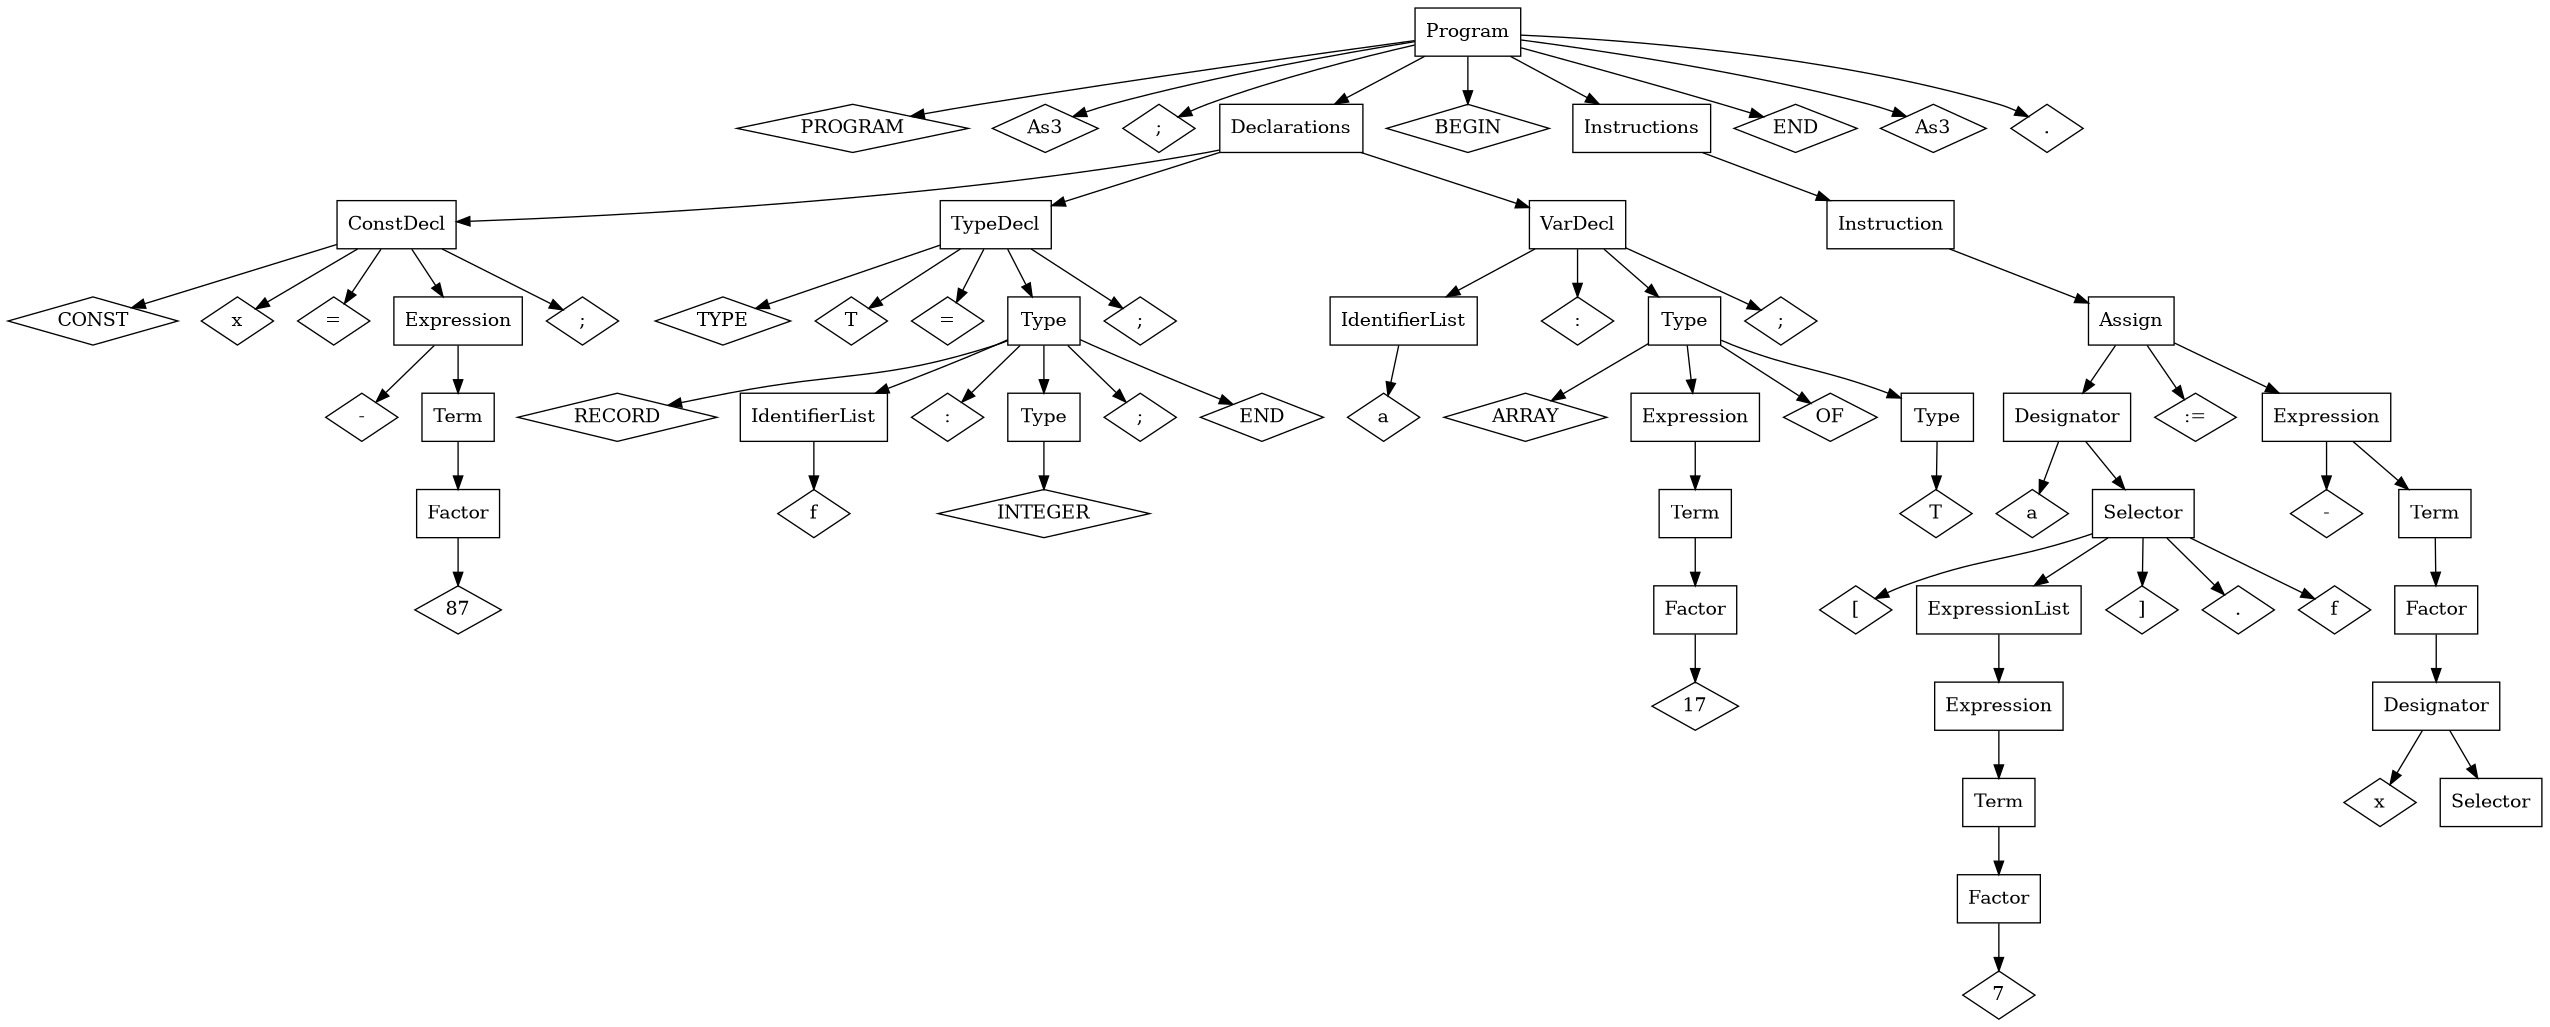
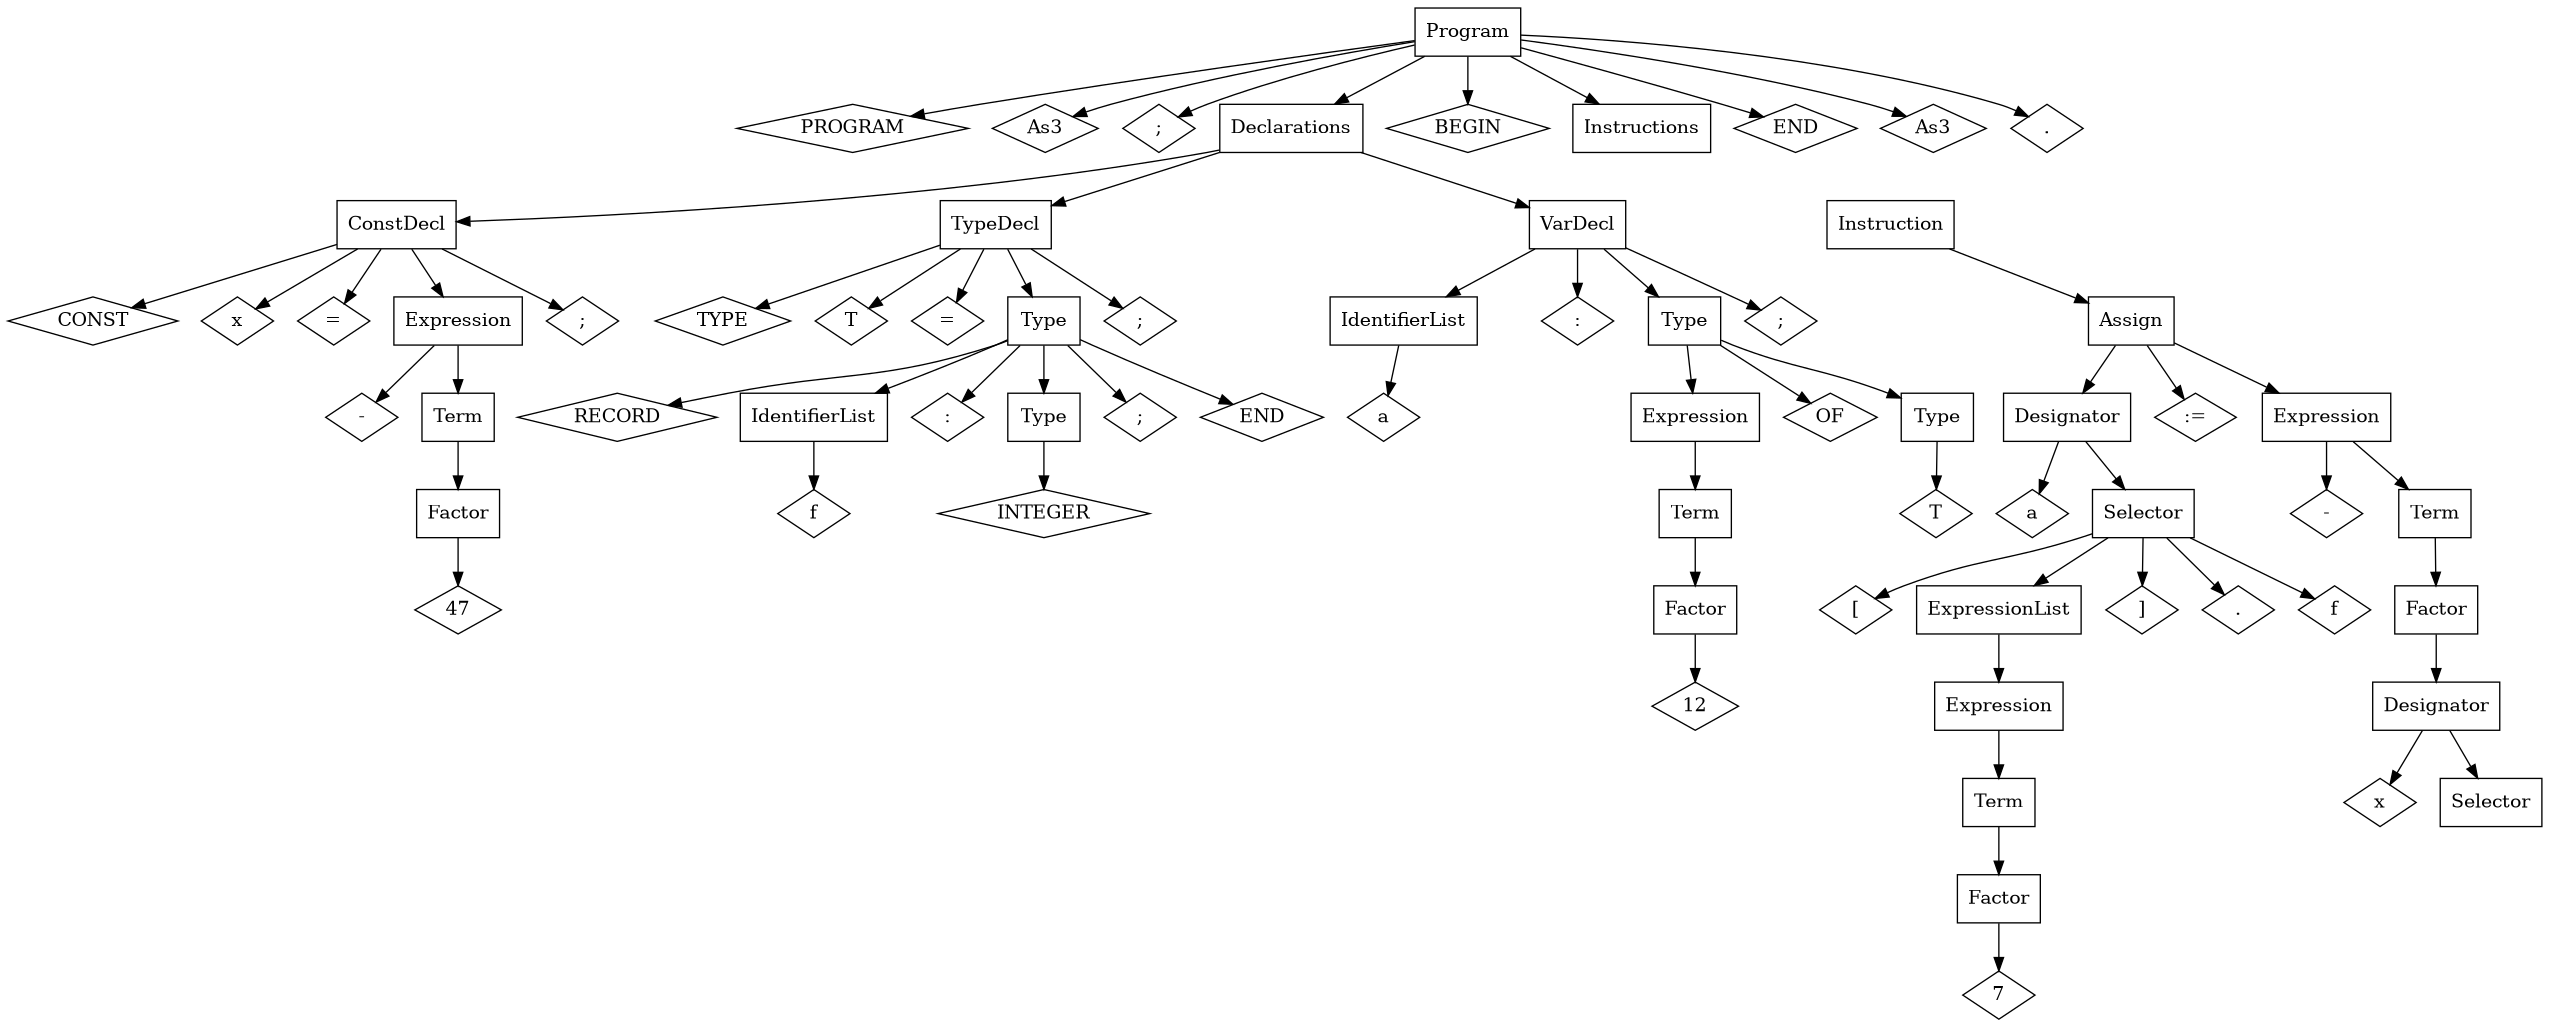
edge "Instructions" -> "Instruction": removed
node "ARRAY": removed
node "87": label "87" -> "47"
node "17": label "17" -> "12"
